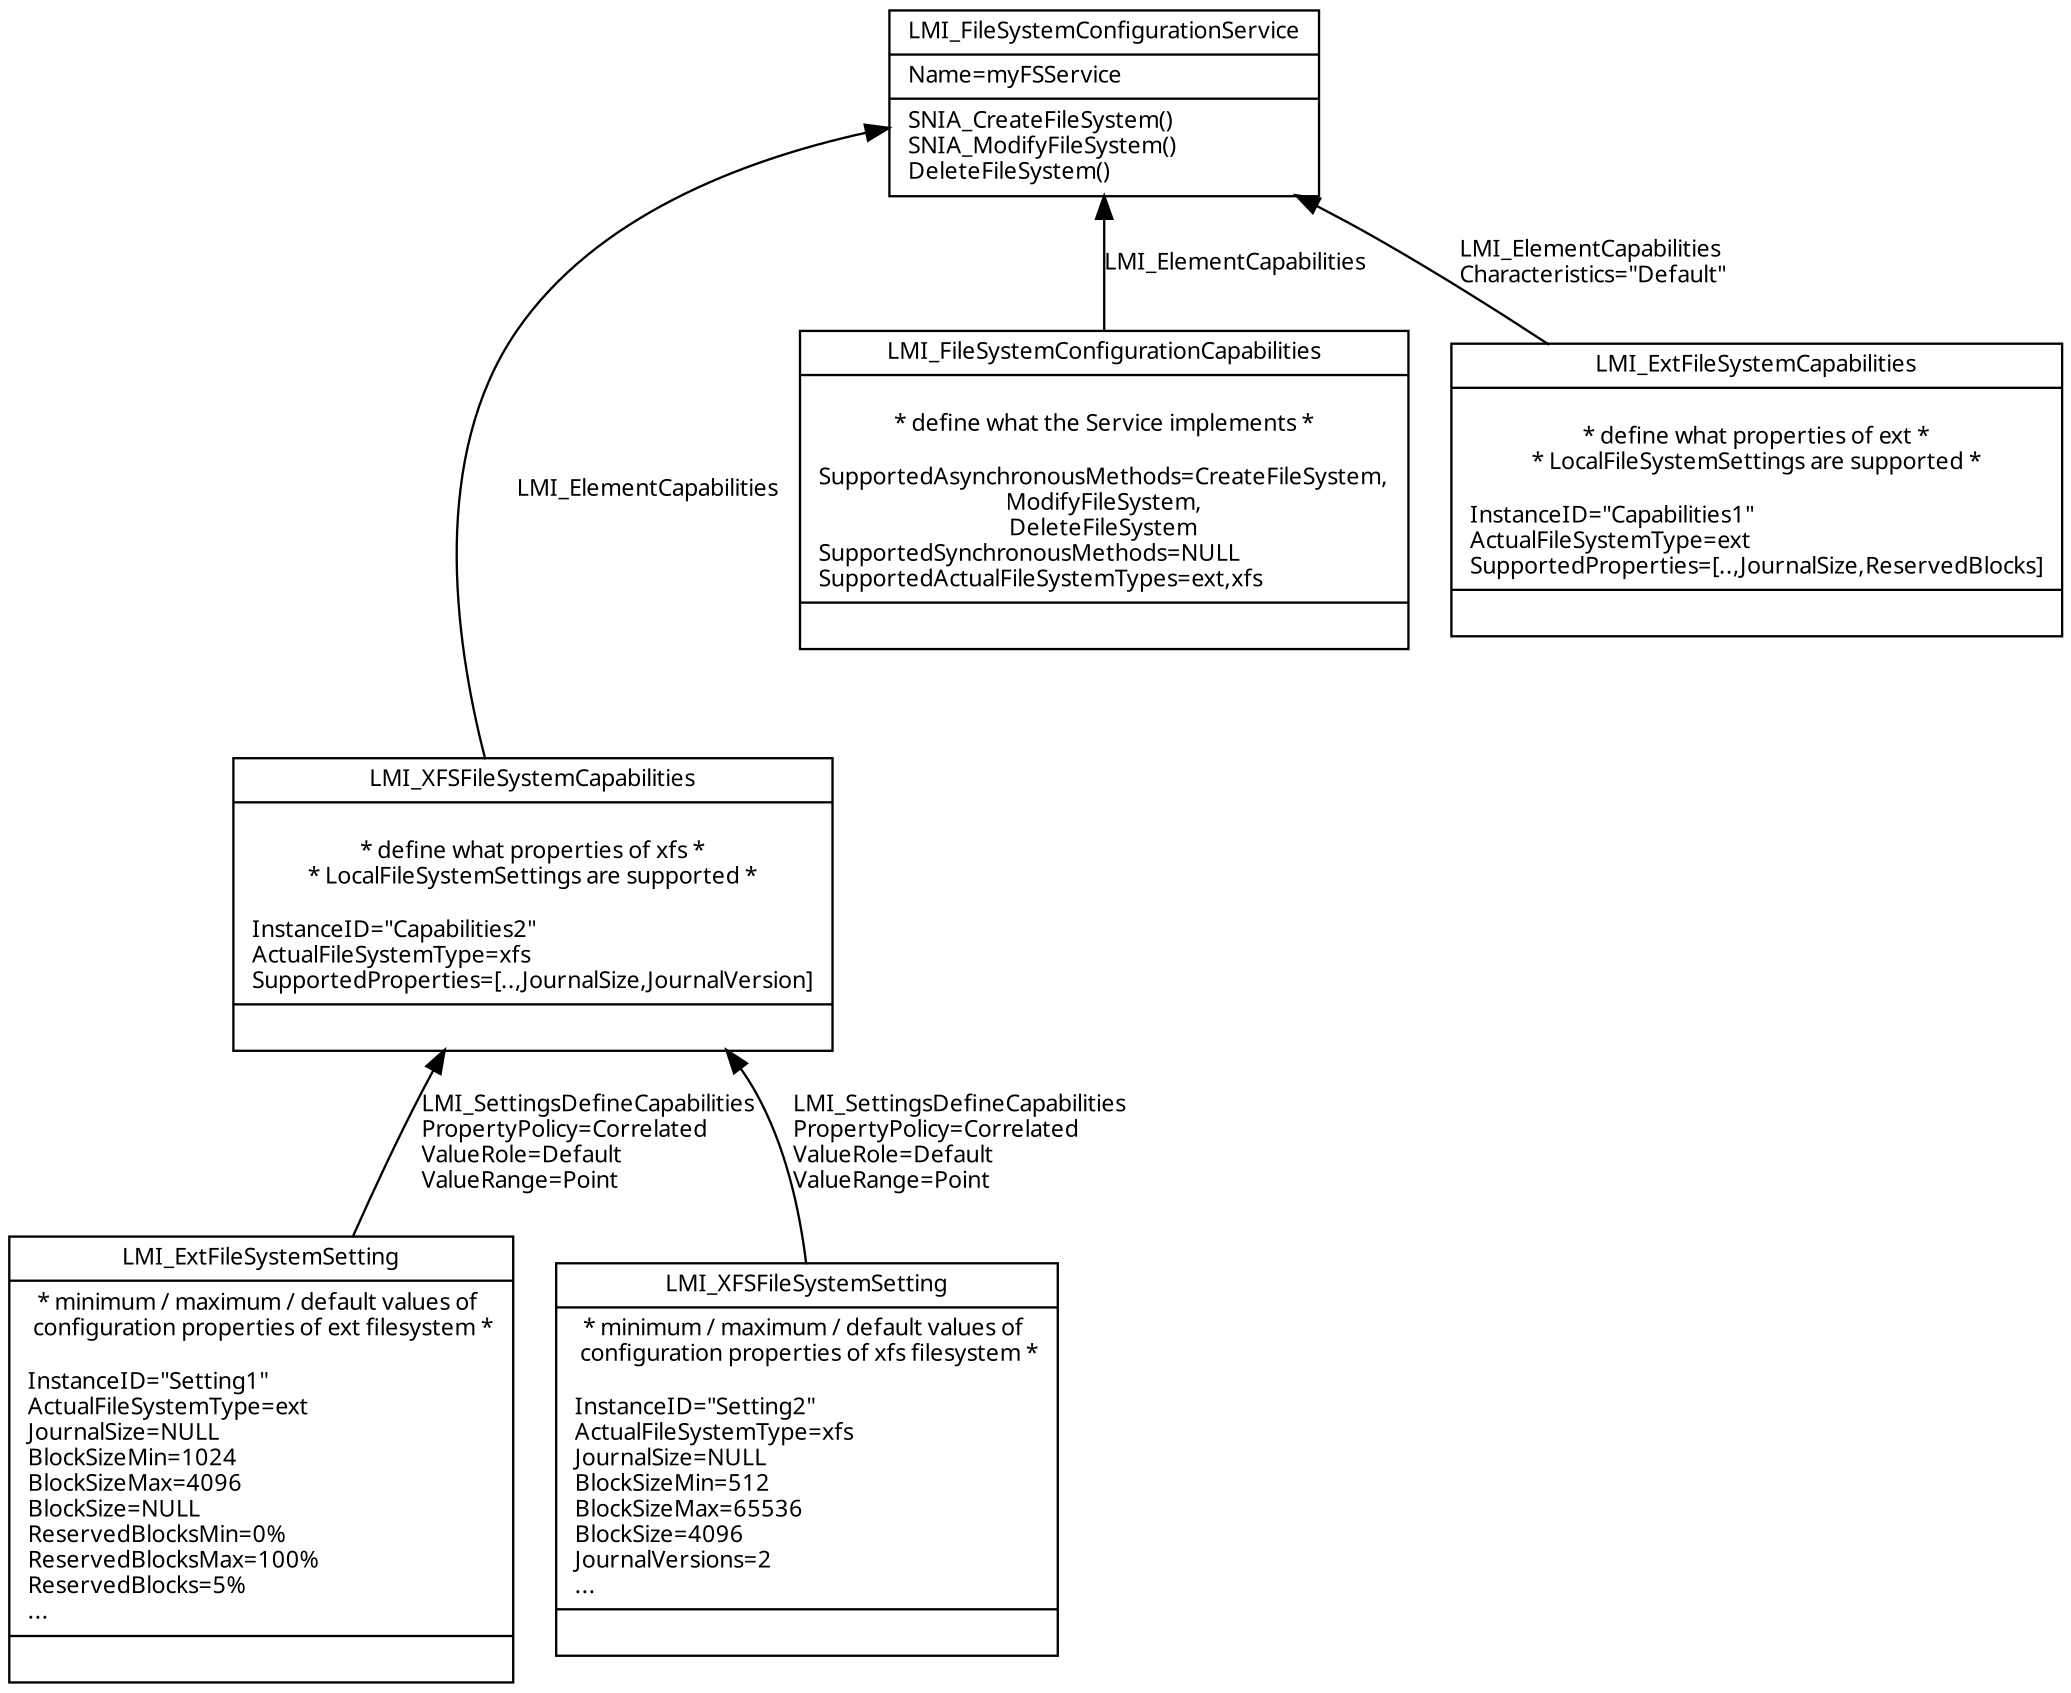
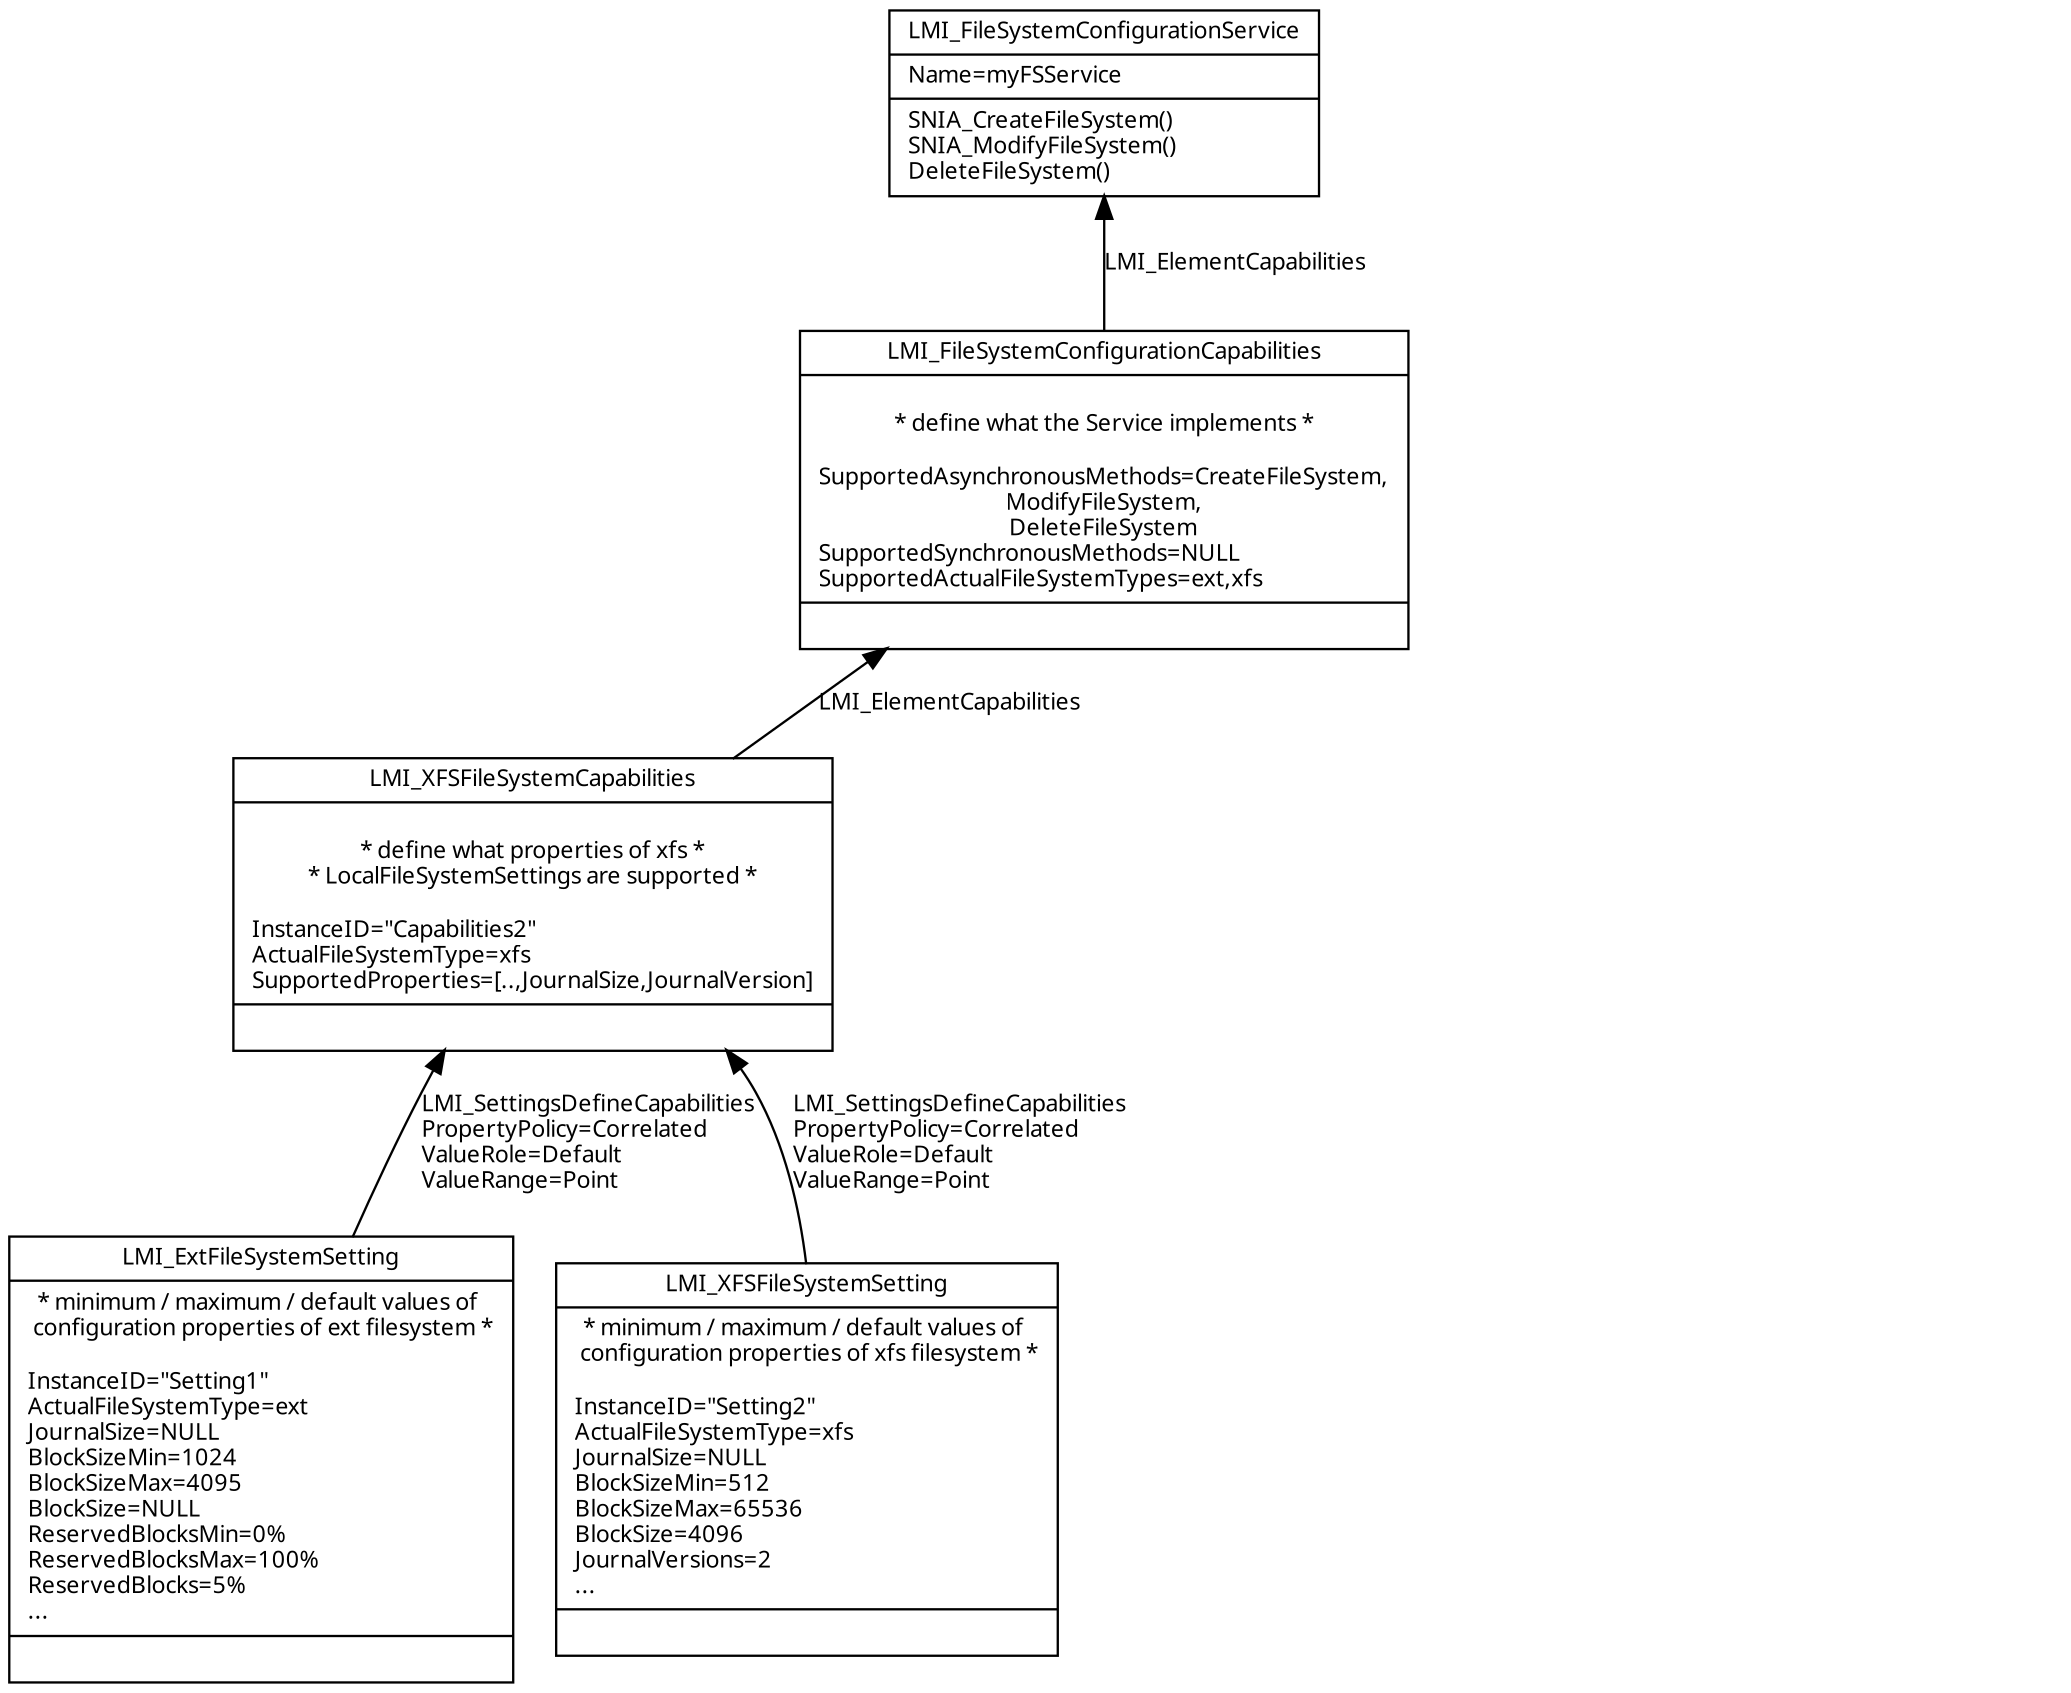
edge "LMI_XFSFileSystemCapabilities" -> "LMI_FileSystemConfigurationService": now "LMI_XFSFileSystemCapabilities" -> "LMI_FileSystemConfigurationCapabilities"
node "LMI_ExtFileSystemCapabilities": removed
node "LMI_ExtFileSystemSetting": text "BlockSizeMax=4096" -> "BlockSizeMax=4095"
